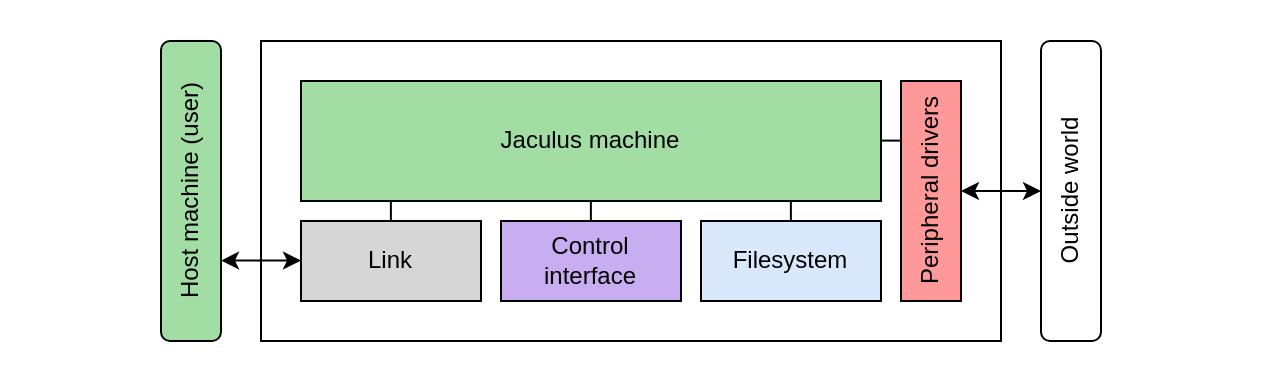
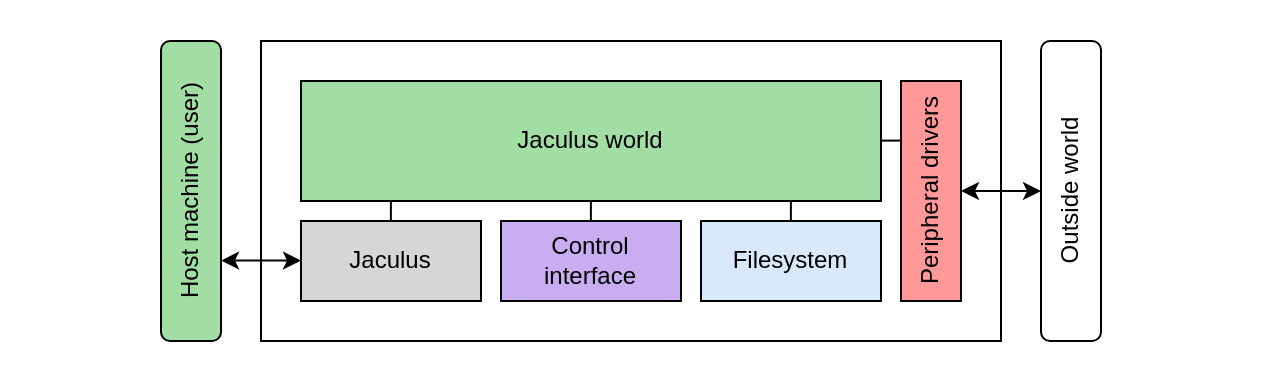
node "Jaculus machine": label "Jaculus machine" -> "Jaculus world"
node "Link": label "Link" -> "Jaculus"
